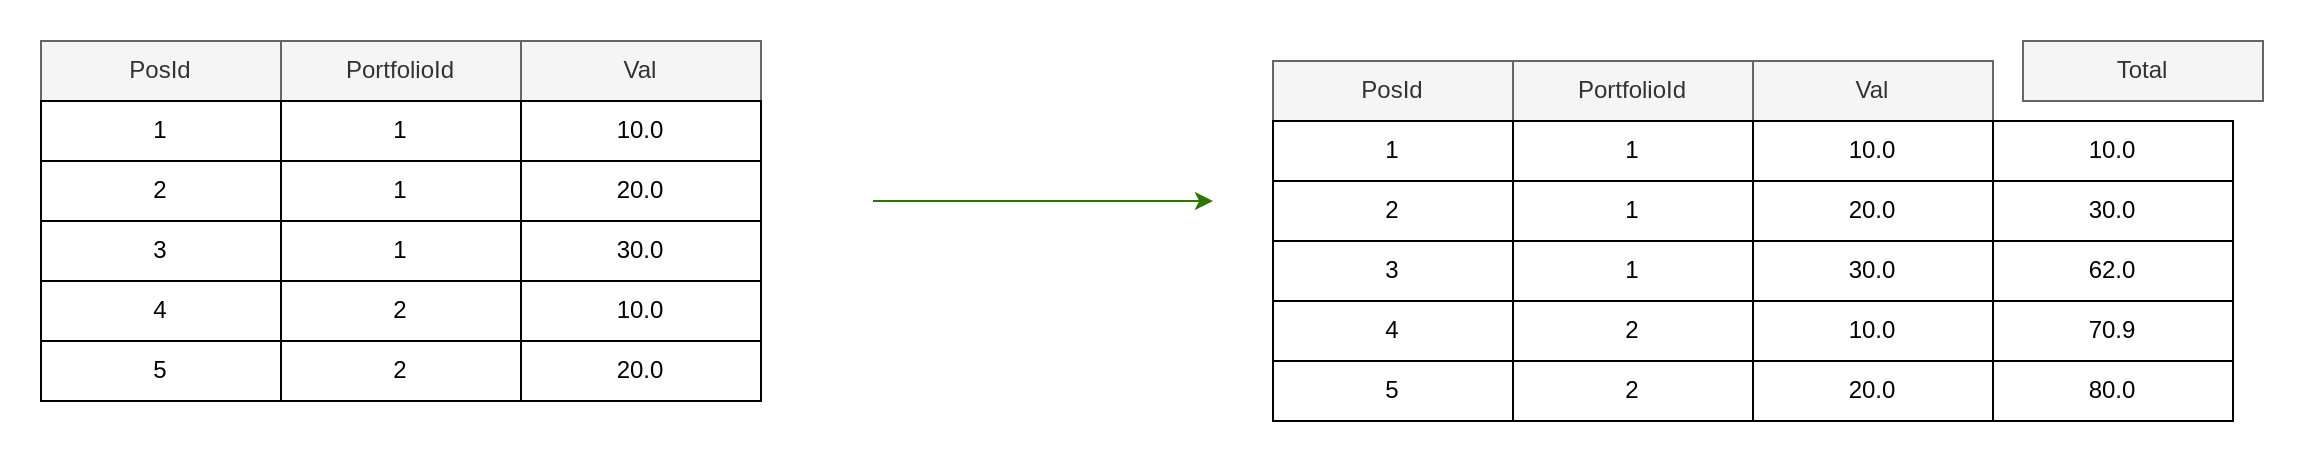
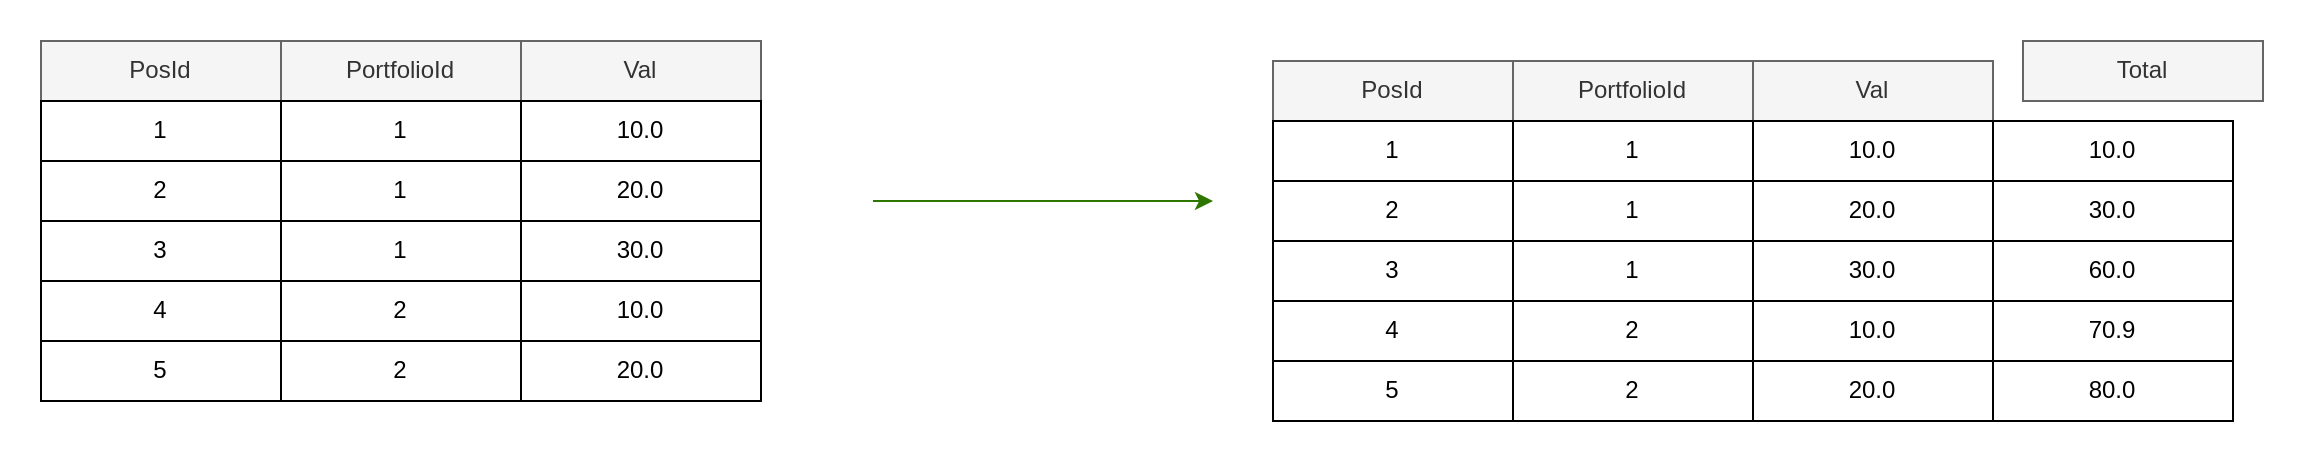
node "62.0": label "62.0" -> "60.0"
